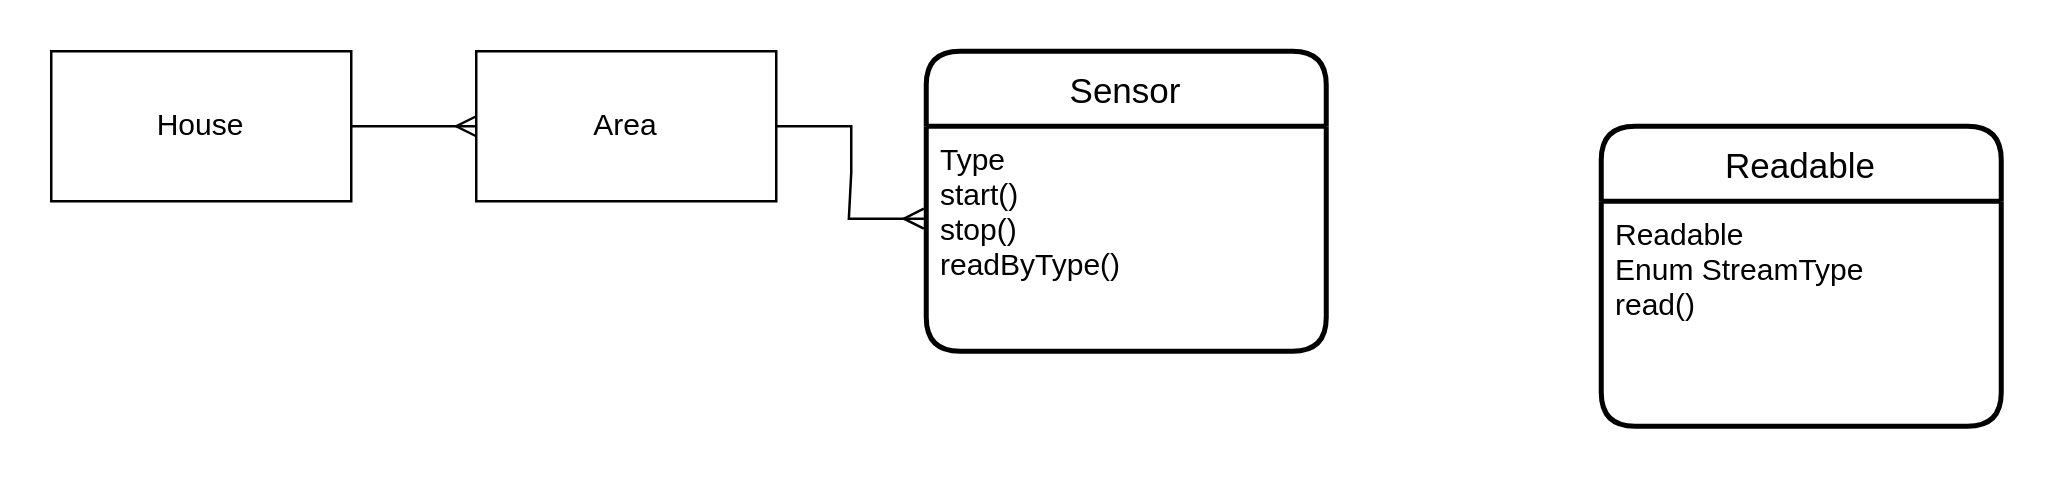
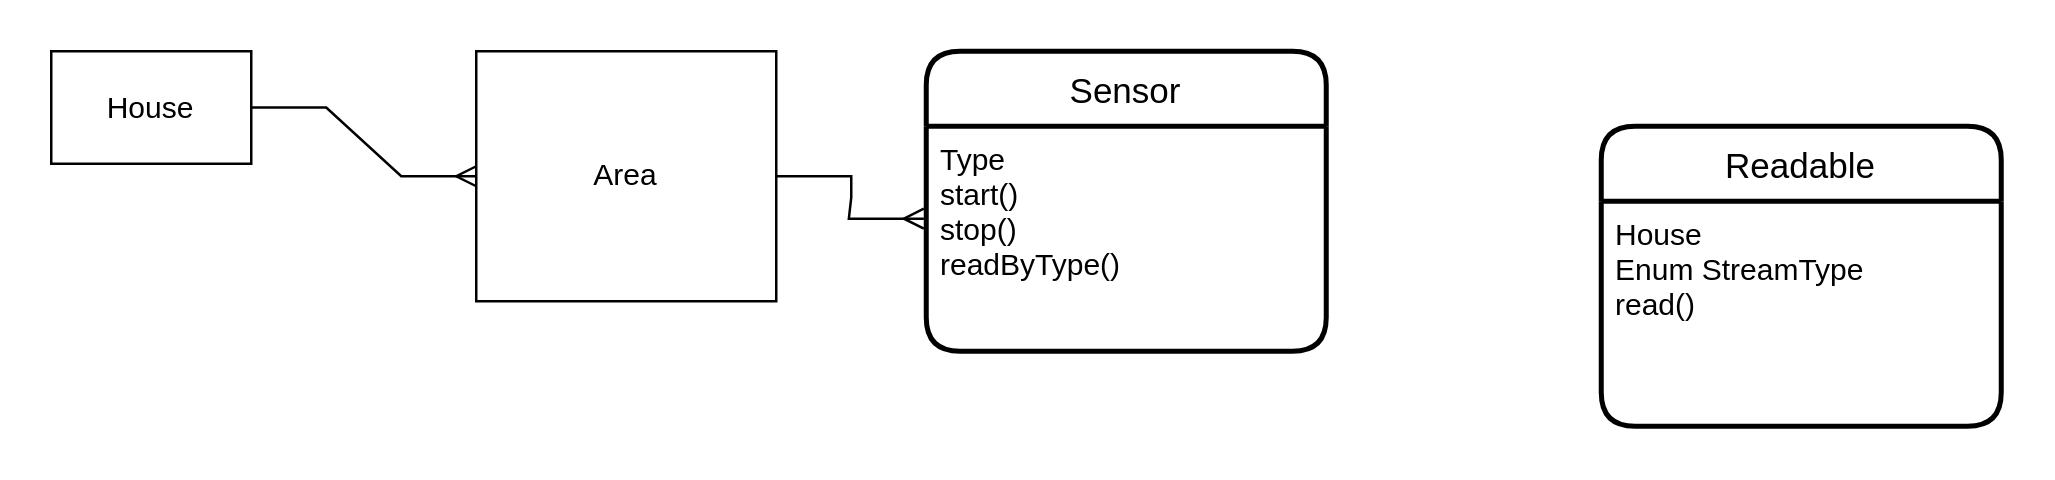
node "House": size 300x150 -> 200x113
node "Area": size 300x150 -> 300x250
node "Readable Enum StreamType read()": label "Readable Enum StreamType read()" -> "House Enum StreamType read()"
